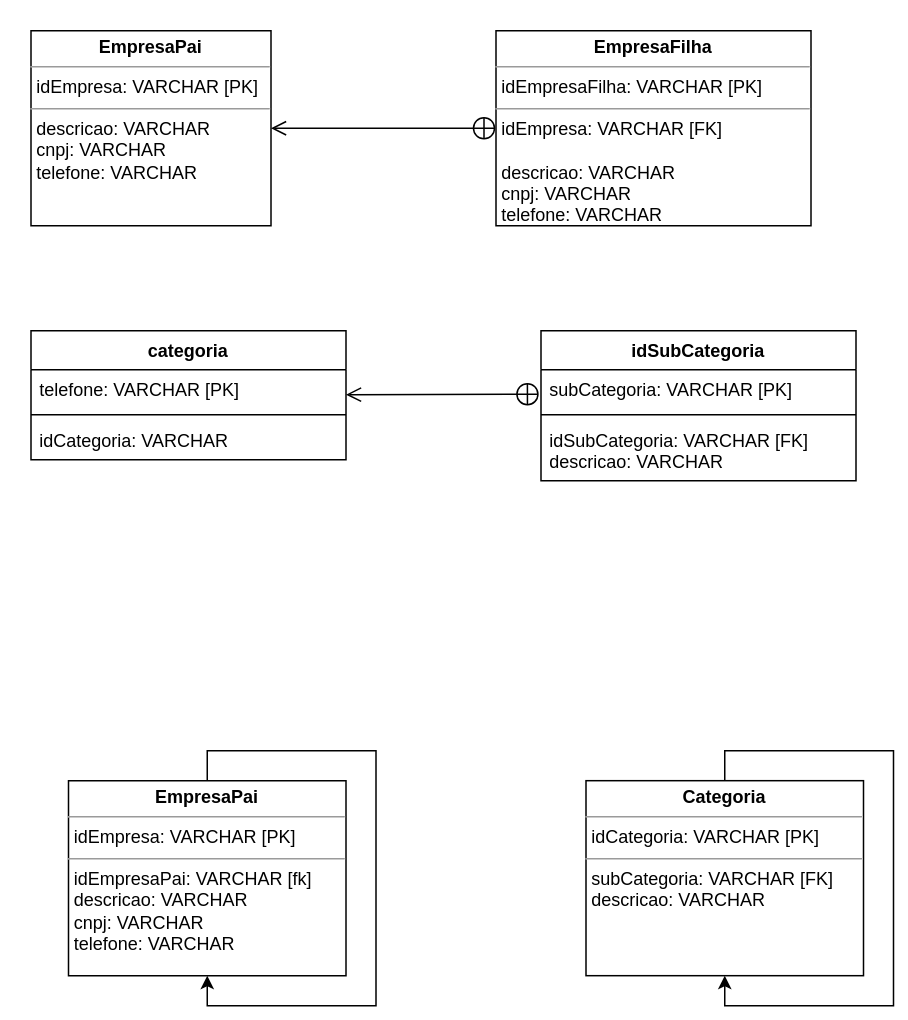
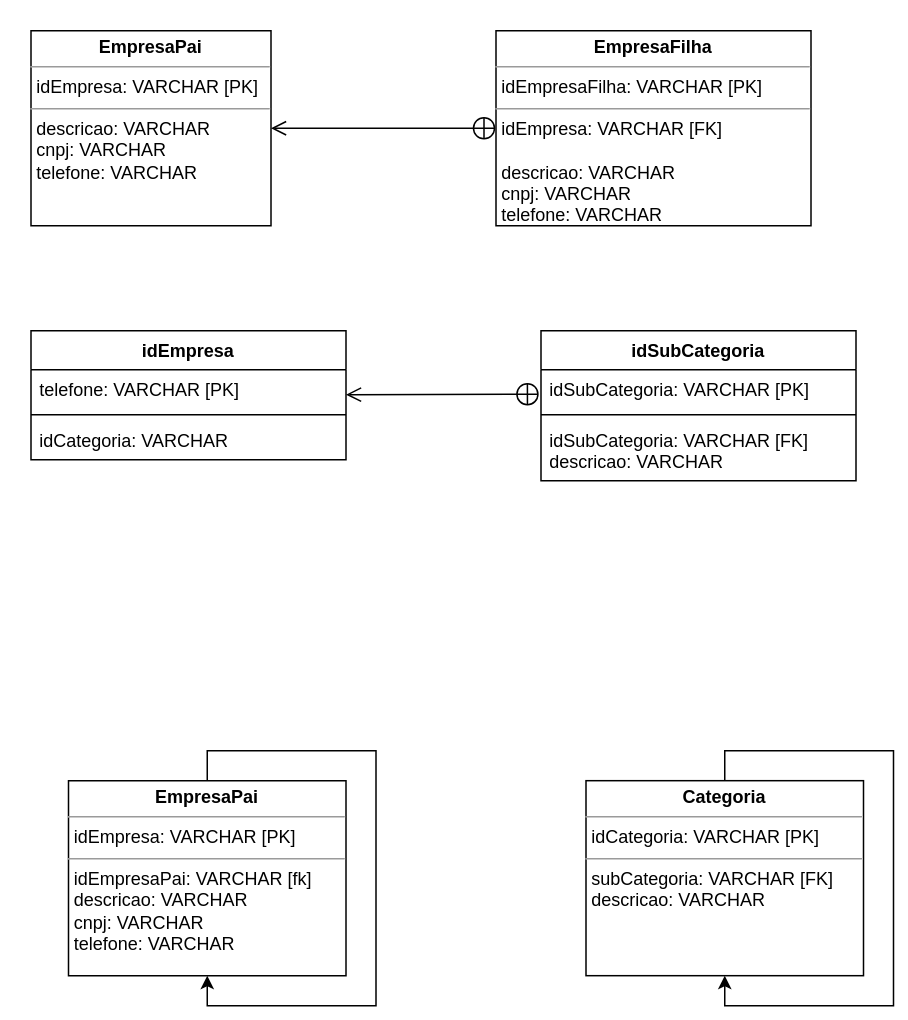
node "categoria": label "categoria" -> "idEmpresa"
node "subCategoria: VARCHAR [PK]": label "subCategoria: VARCHAR [PK]" -> "idSubCategoria: VARCHAR [PK]"
